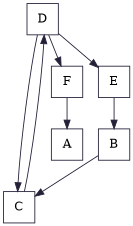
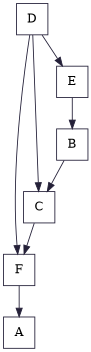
edge "C" -> "D": now "C" -> "F"
